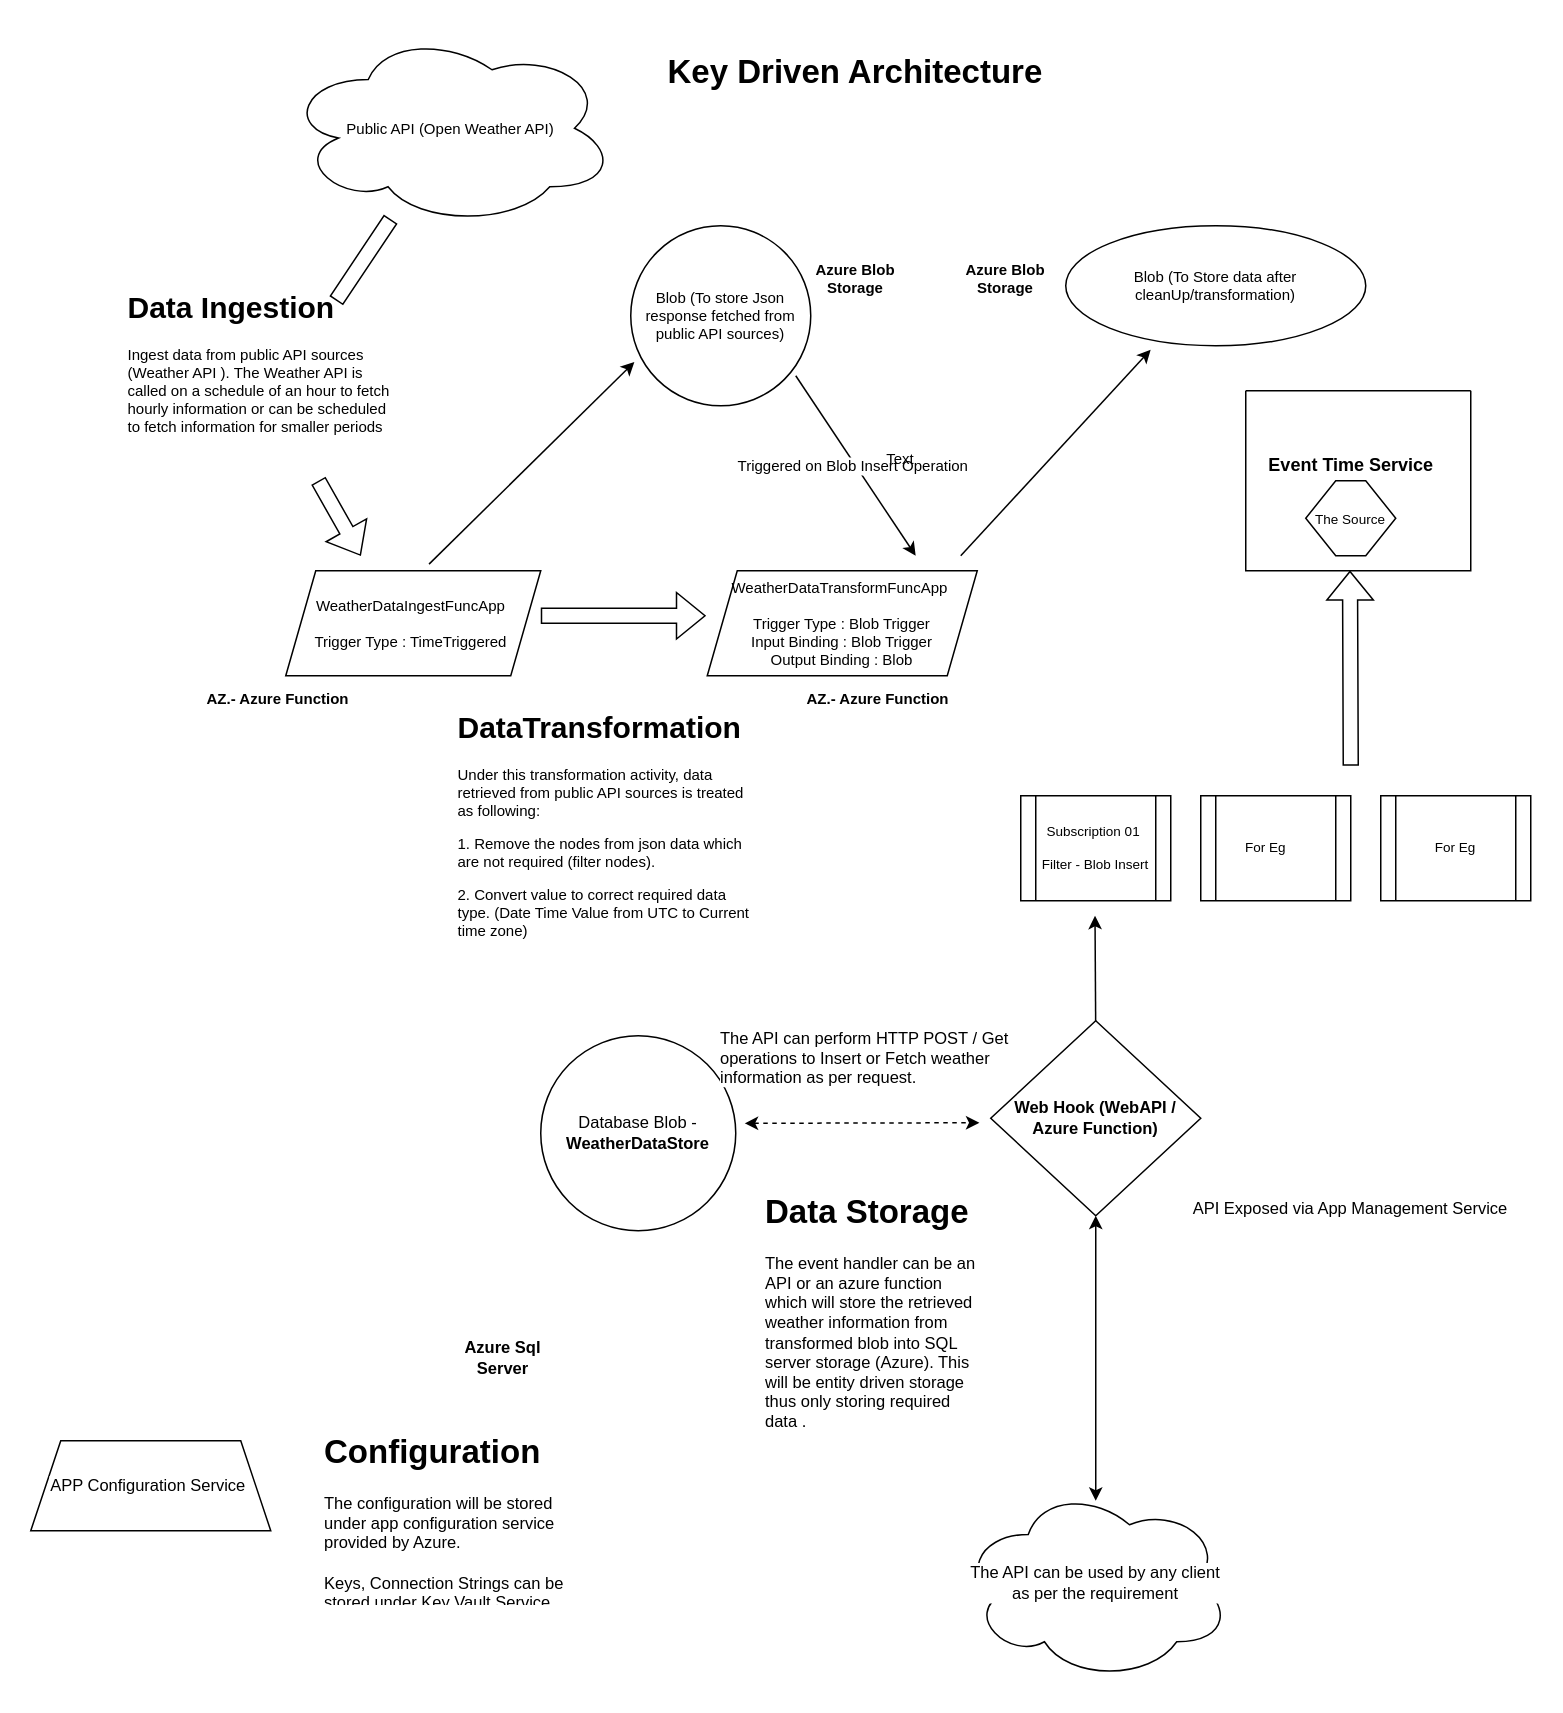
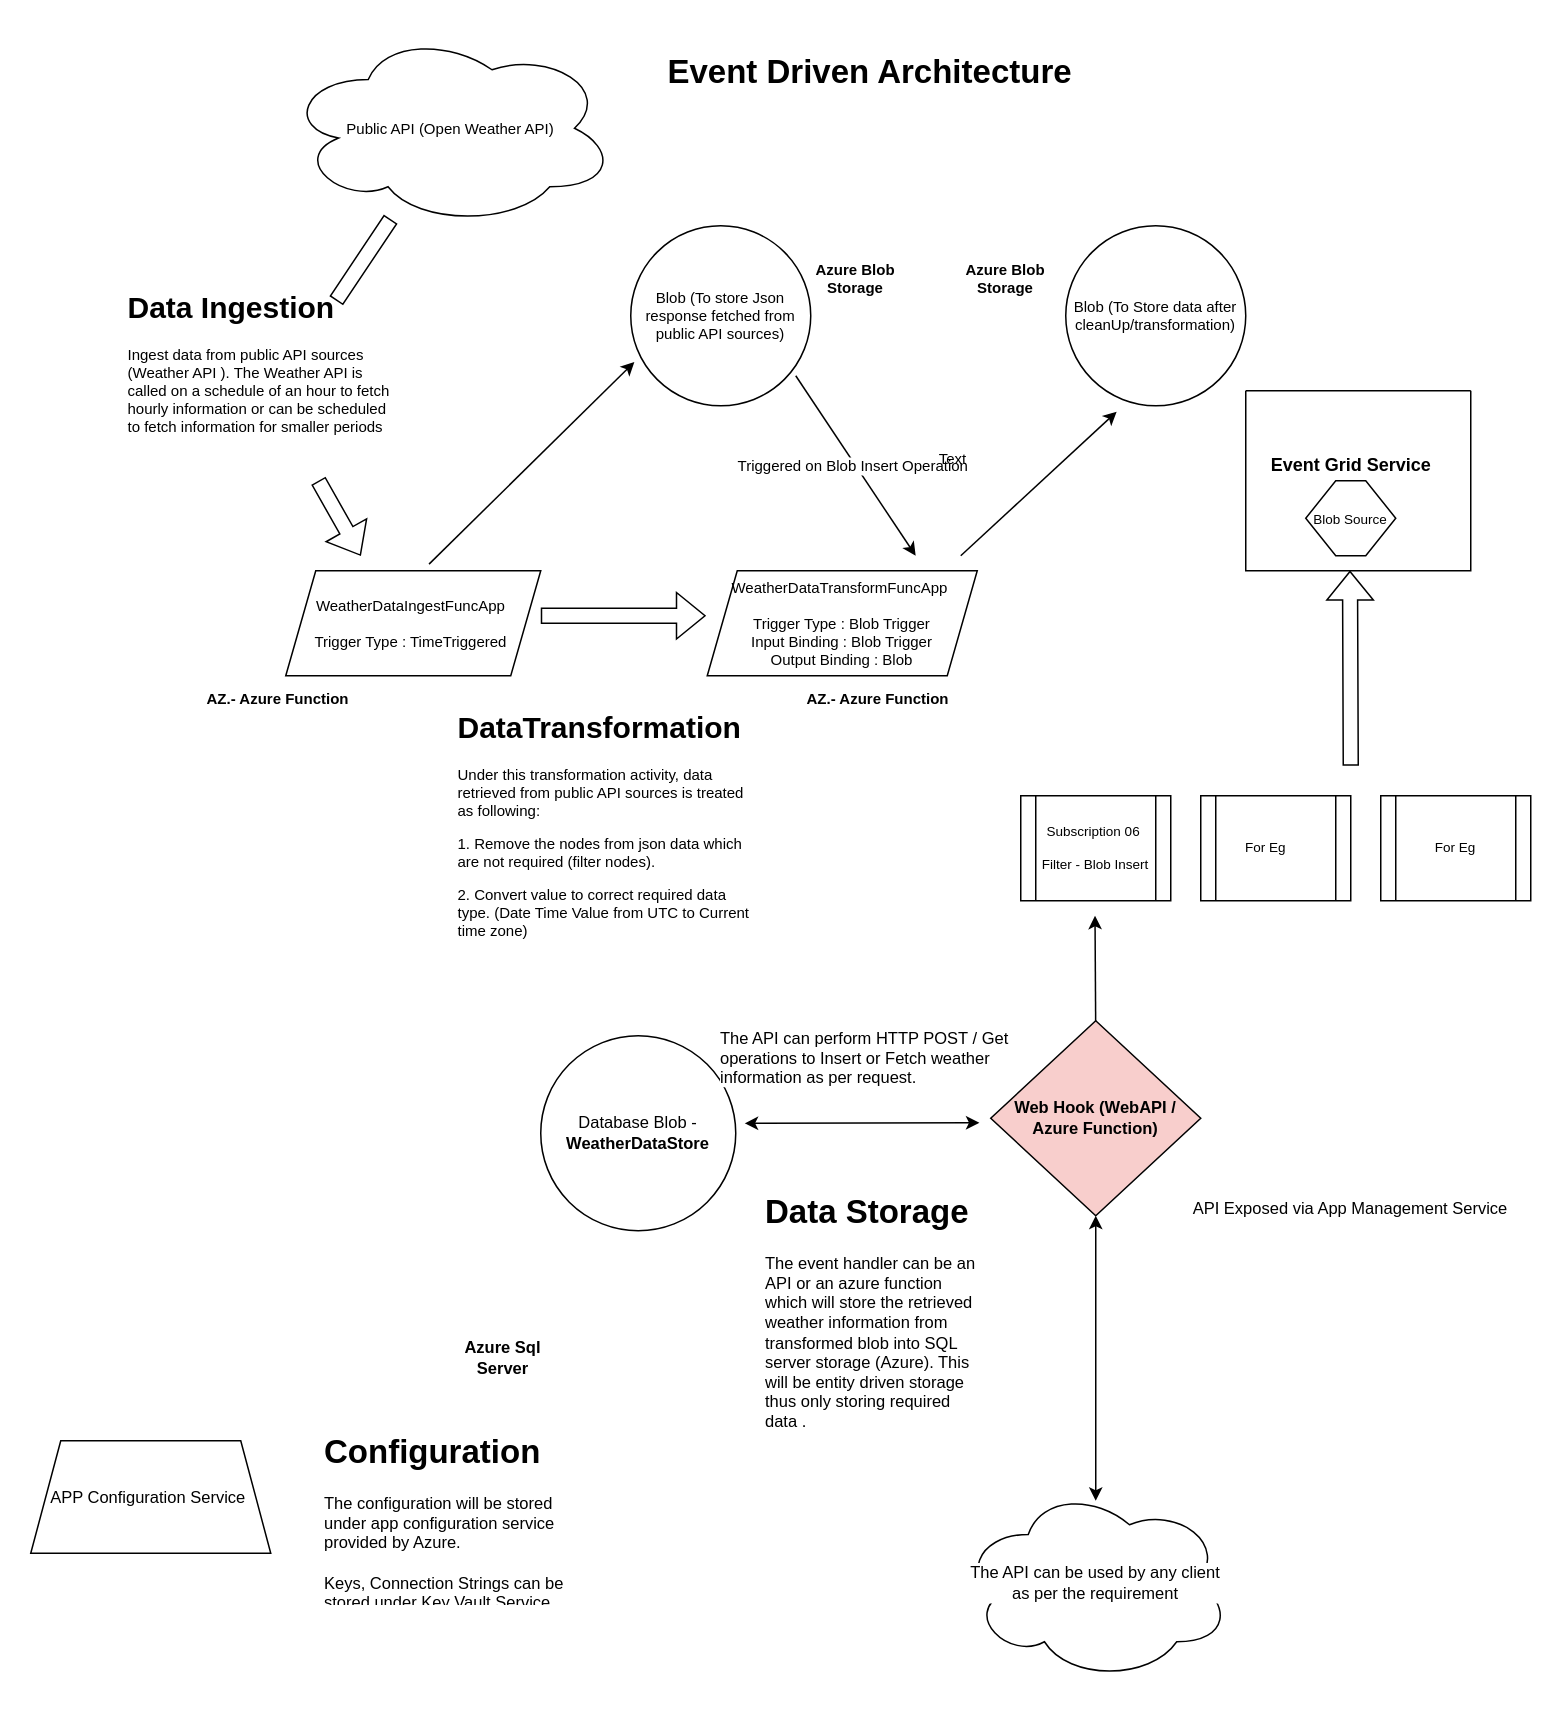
node "Key Driven Architecture": label "Key Driven Architecture" -> "Event Driven Architecture"
node "Blob (To Store data after cleanUp/transformation)": size 300x120 -> 180x180
node "Text": moved (901, 458) -> (953, 458)
node "Event Time Service": label "Event Time Service" -> "Event Grid Service"
node "The Source": label "The Source" -> "Blob Source"
node "Subscription 01 Filter - Blob Insert": label "Subscription 01 Filter - Blob Insert" -> "Subscription 06 Filter - Blob Insert"
node "Web Hook (WebAPI / Azure Function)": fillcolor #ffffff -> #f8cecc
edge "Web Hook (WebAPI / Azure Function)" -- "Database Blob - WeatherDataStore": style dashed -> solid
node "APP Configuration Service": size 240x90 -> 240x113
